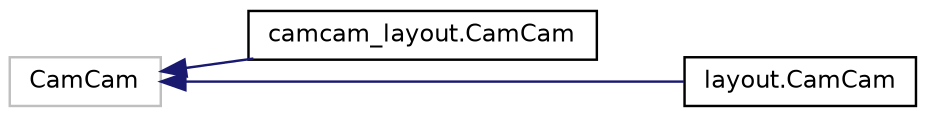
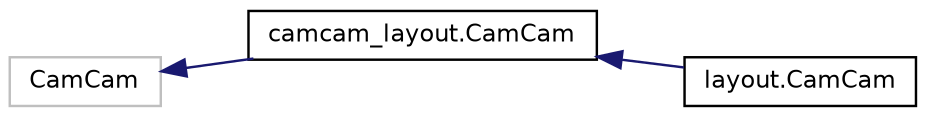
edge "layout.CamCam" -> "CamCam": now "layout.CamCam" -> "camcam_layout.CamCam"
